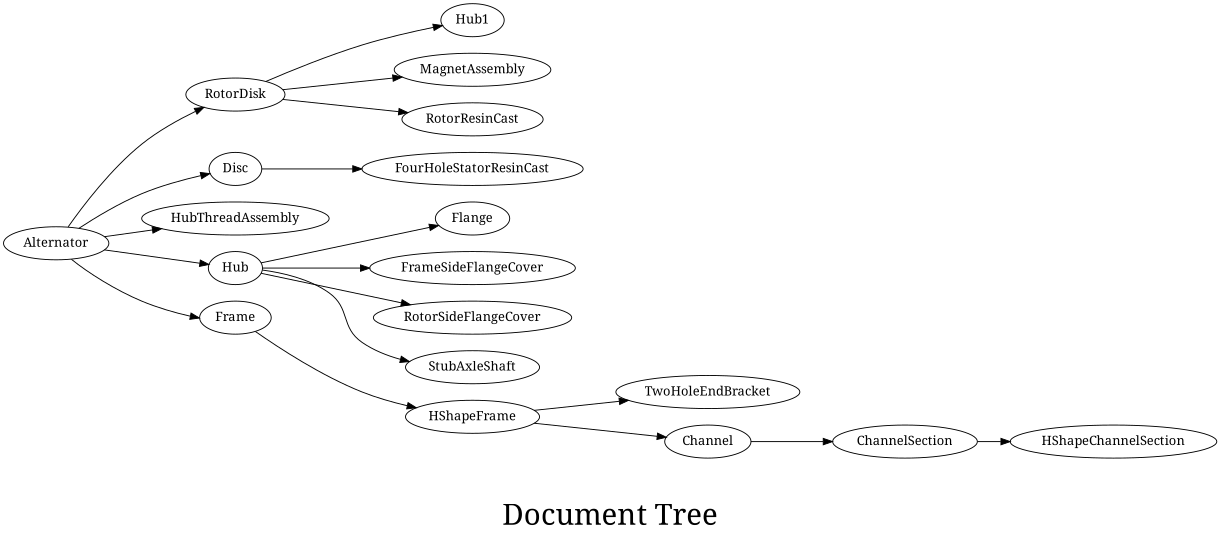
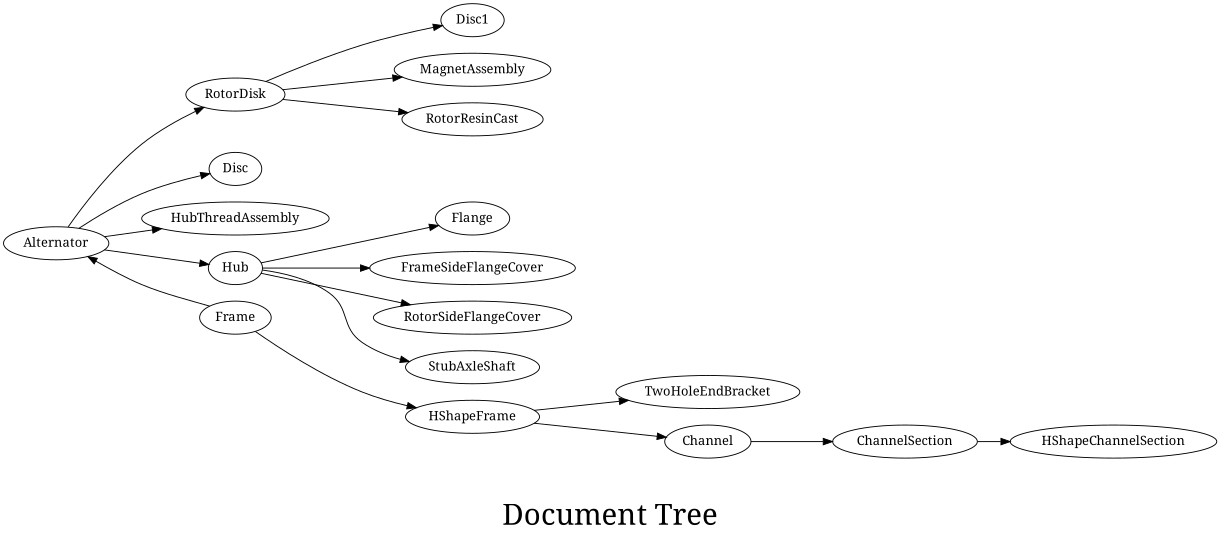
node "Hub1": label "Hub1" -> "Disc1"
node "FourHoleStatorResinCast": removed
edge "Alternator" -> "Frame": reversed
